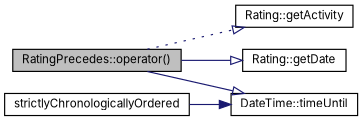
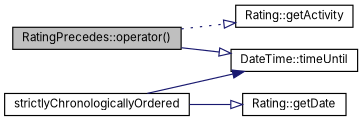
edge "RatingPrecedes::operator()" -> "Rating::getDate": now "strictlyChronologicallyOrdered" -> "Rating::getDate"
